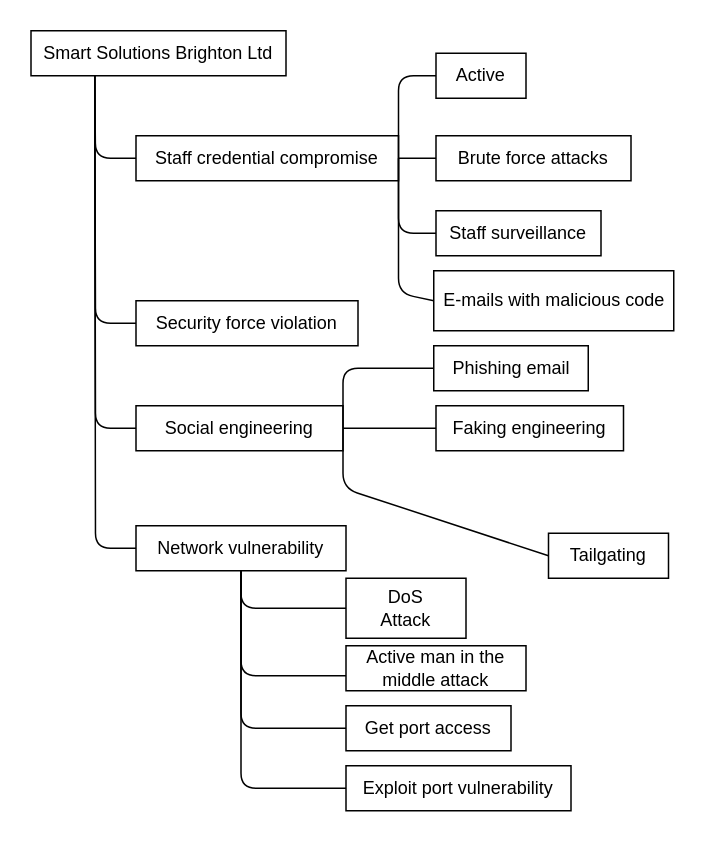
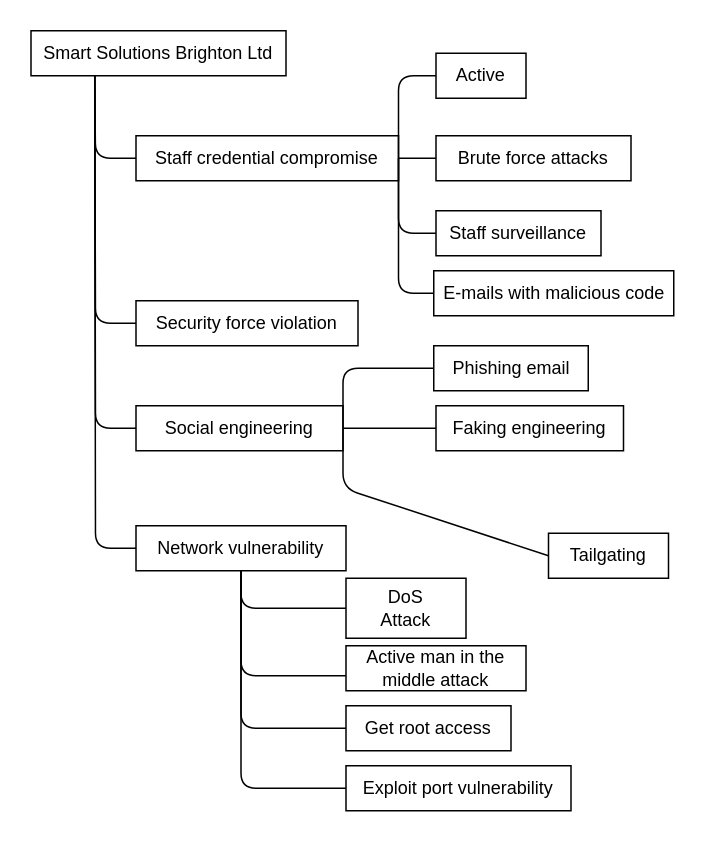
node "E-mails with malicious code": size 240x60 -> 240x45
node "Get port access": label "Get port access" -> "Get root access"
